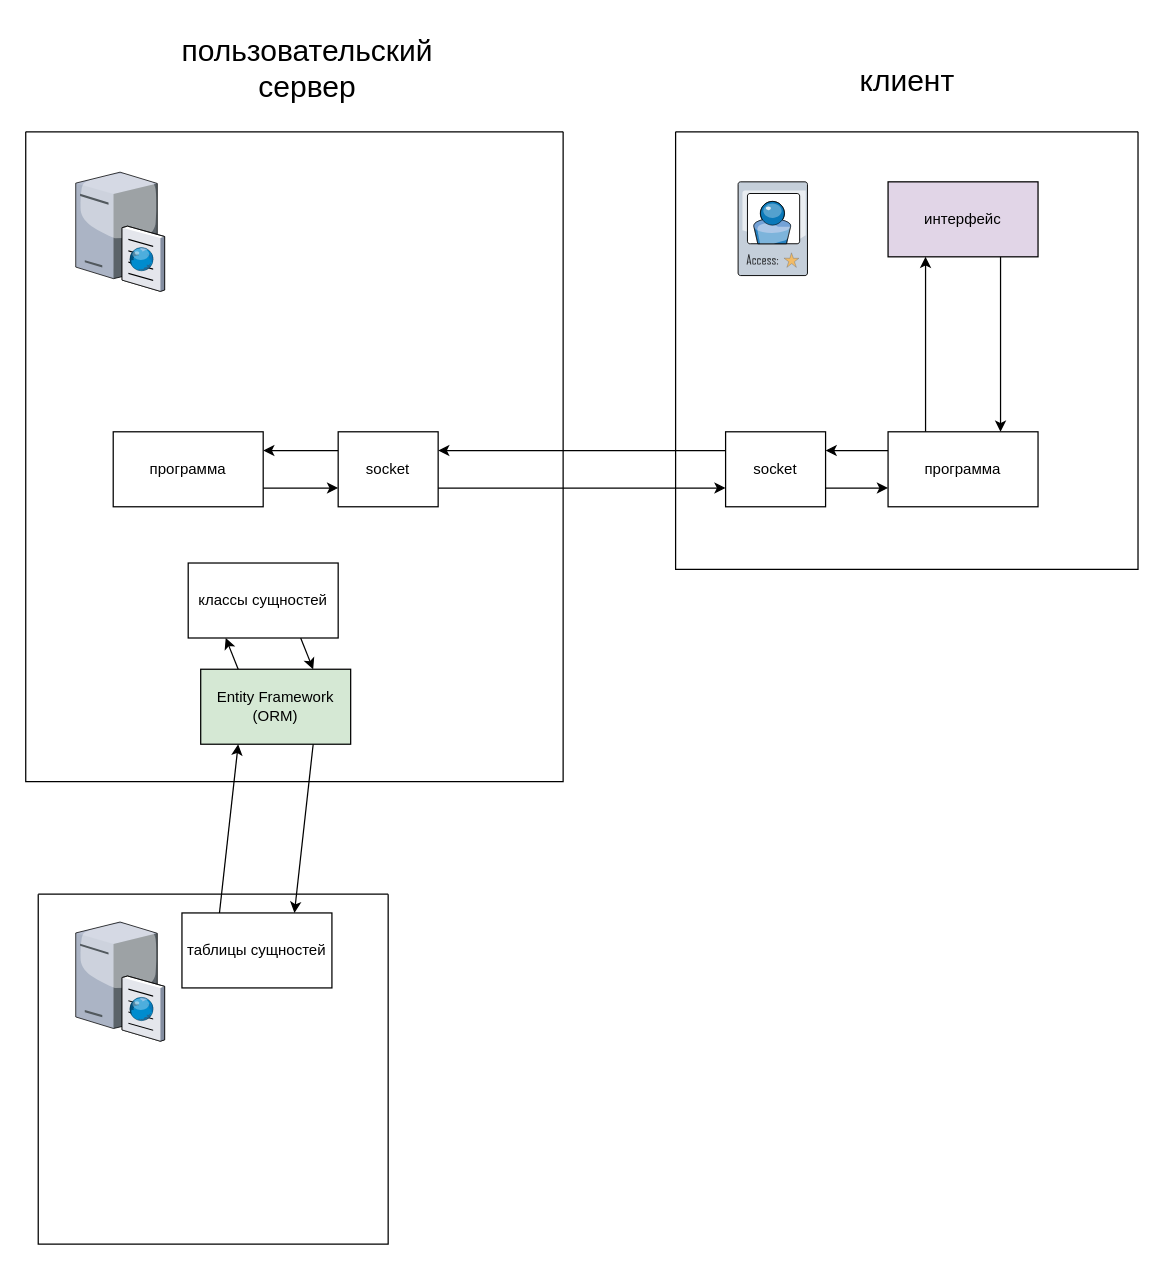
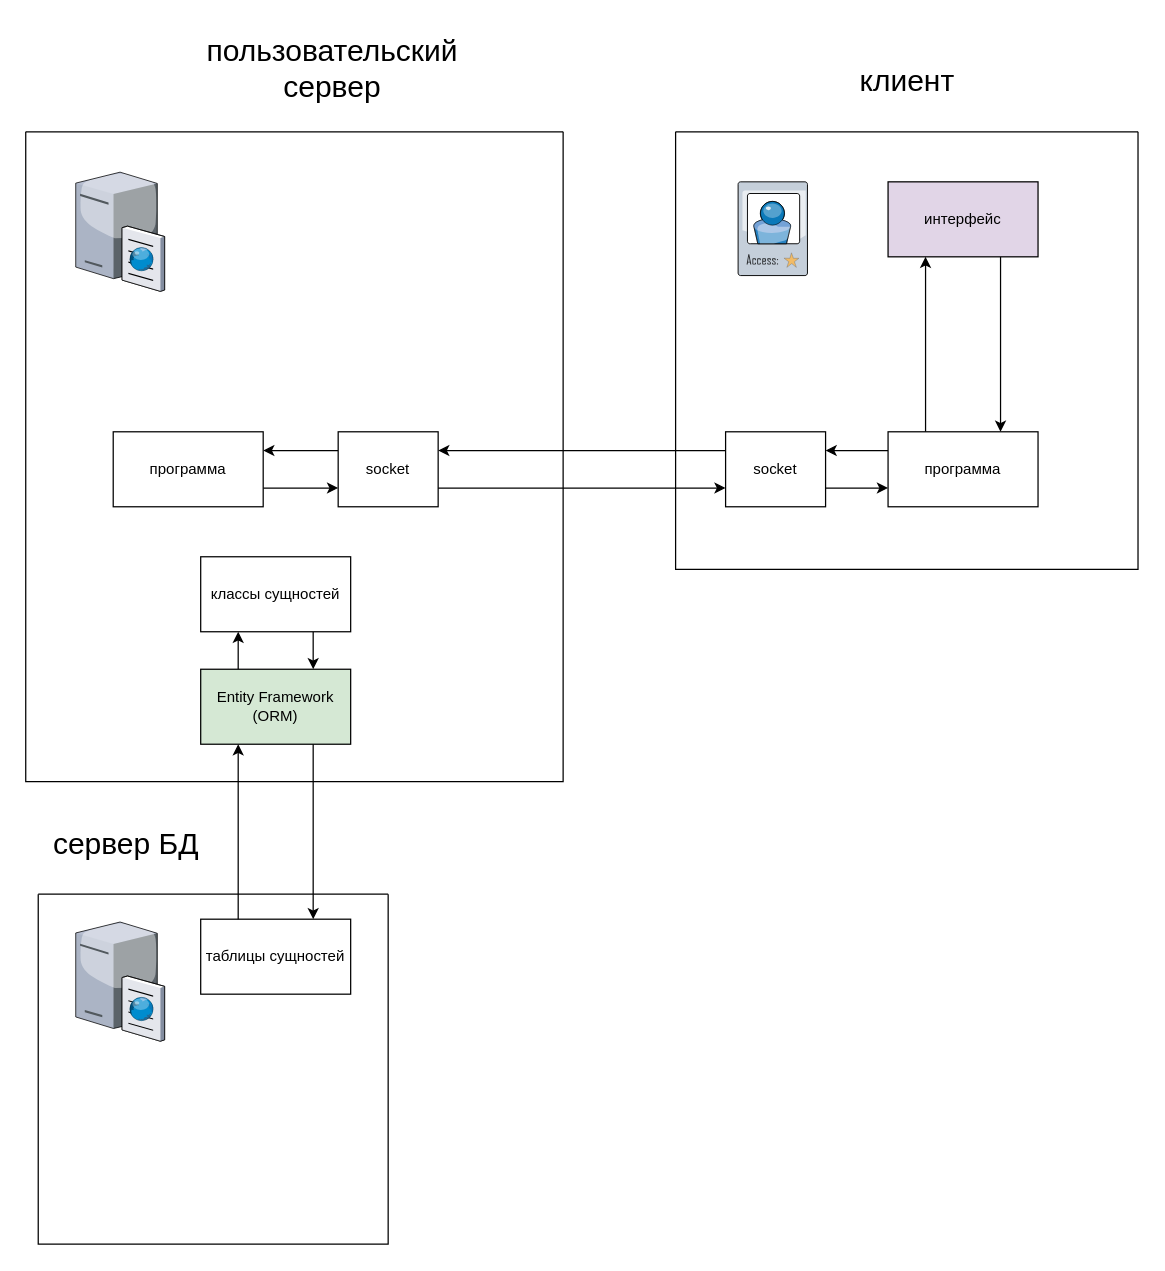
node "пользовательский сервер": moved (307, 69) -> (332, 69)
node "классы сущностей": moved (263, 601) -> (276, 594)
node "сервер БД": added
node "таблицы сущностей": moved (257, 951) -> (276, 957)
